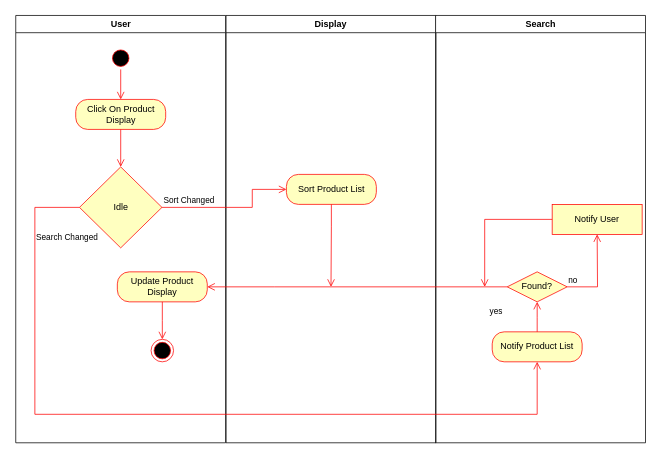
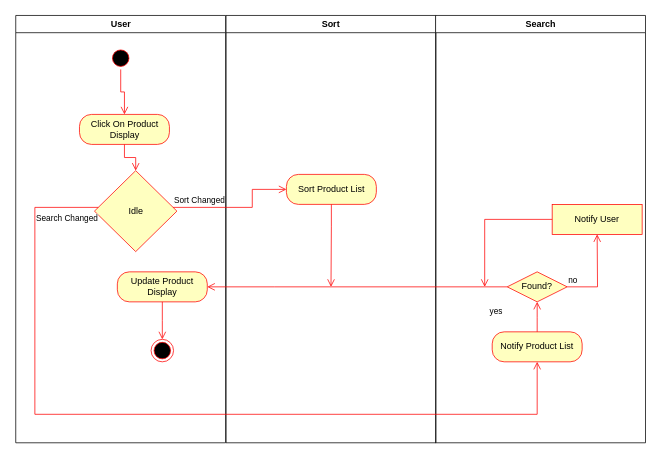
node "Display": label "Display" -> "Sort"
node "Click On Product Display": moved (121, 114) -> (125, 129)
node "Idle": moved (121, 207) -> (136, 211)
